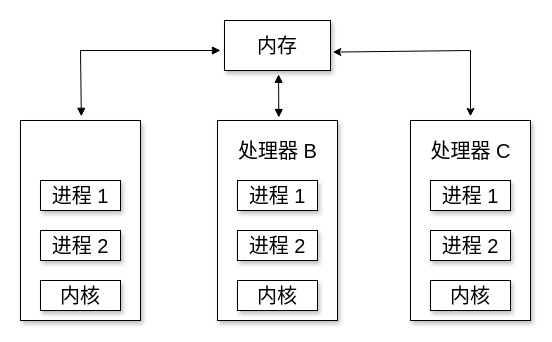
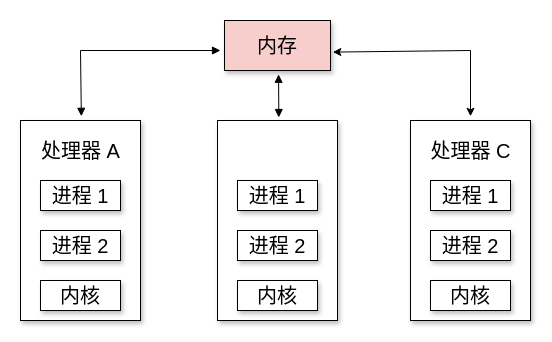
node "内存": fillcolor #ffffff -> #f8cecc
node "处理器 A": added
node "处理器 B": removed
